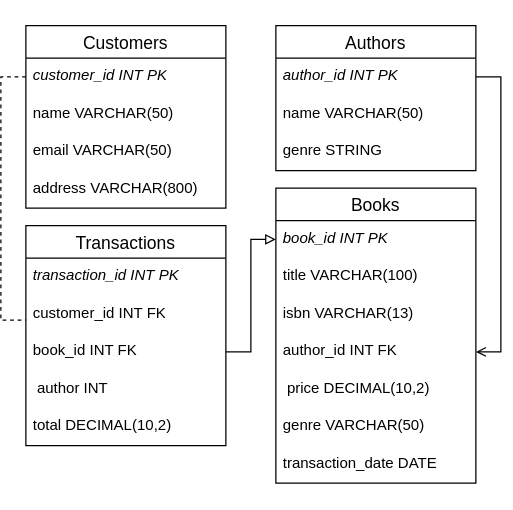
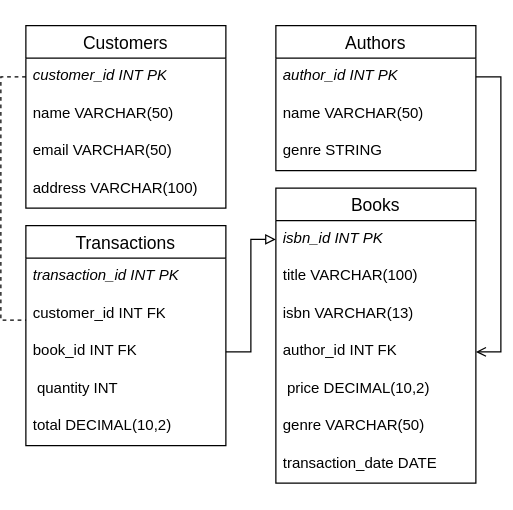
node "address VARCHAR(800)": label "address VARCHAR(800)" -> "address VARCHAR(100)"
node "book_id INT PK": label "book_id INT PK" -> "isbn_id INT PK"
node "author INT": label "author INT" -> "quantity INT"
